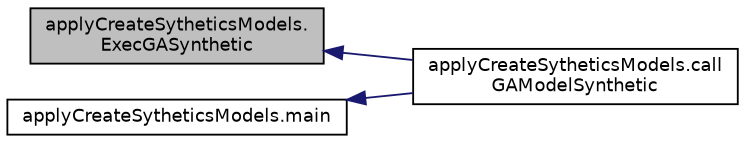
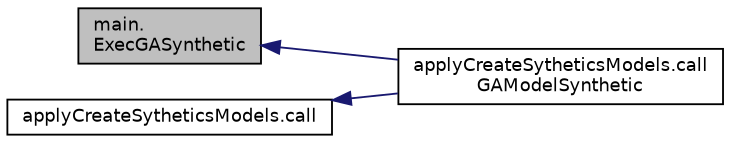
node "applyCreateSytheticsModels. ExecGASynthetic": label "applyCreateSytheticsModels. ExecGASynthetic" -> "main. ExecGASynthetic"
node "applyCreateSytheticsModels.main": label "applyCreateSytheticsModels.main" -> "applyCreateSytheticsModels.call"
